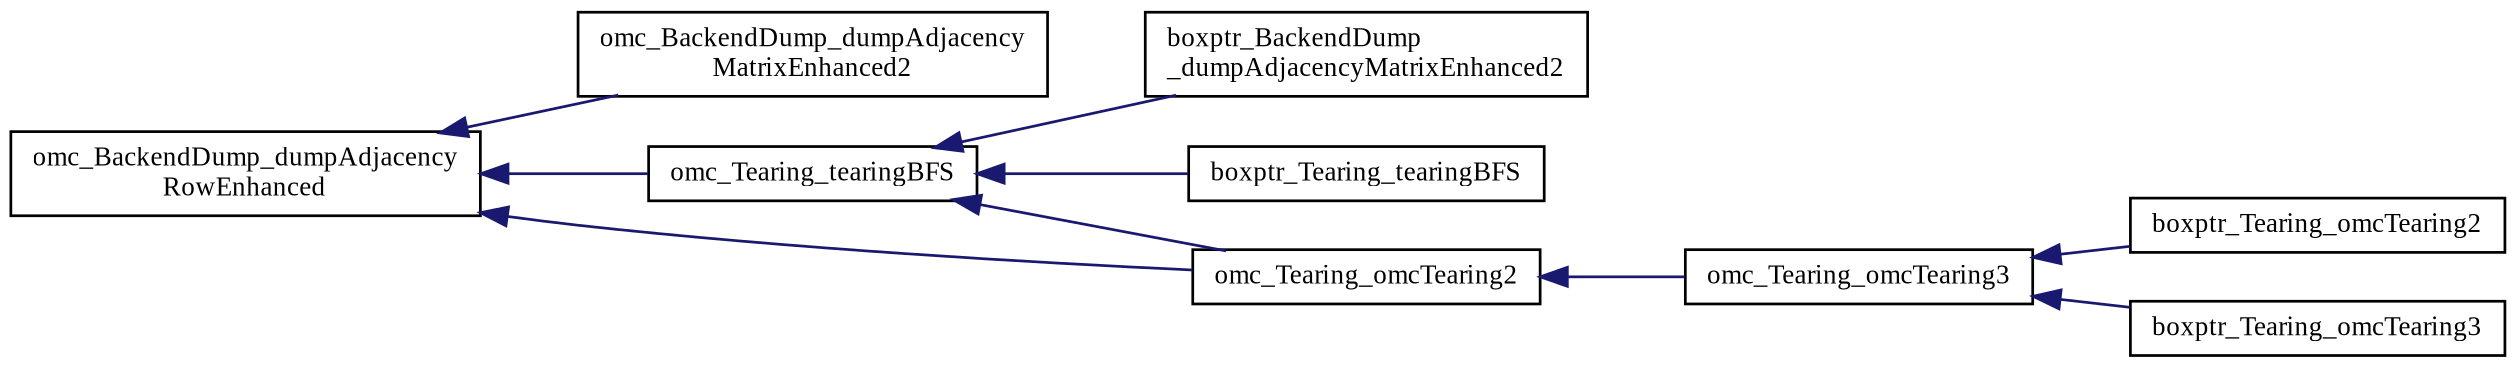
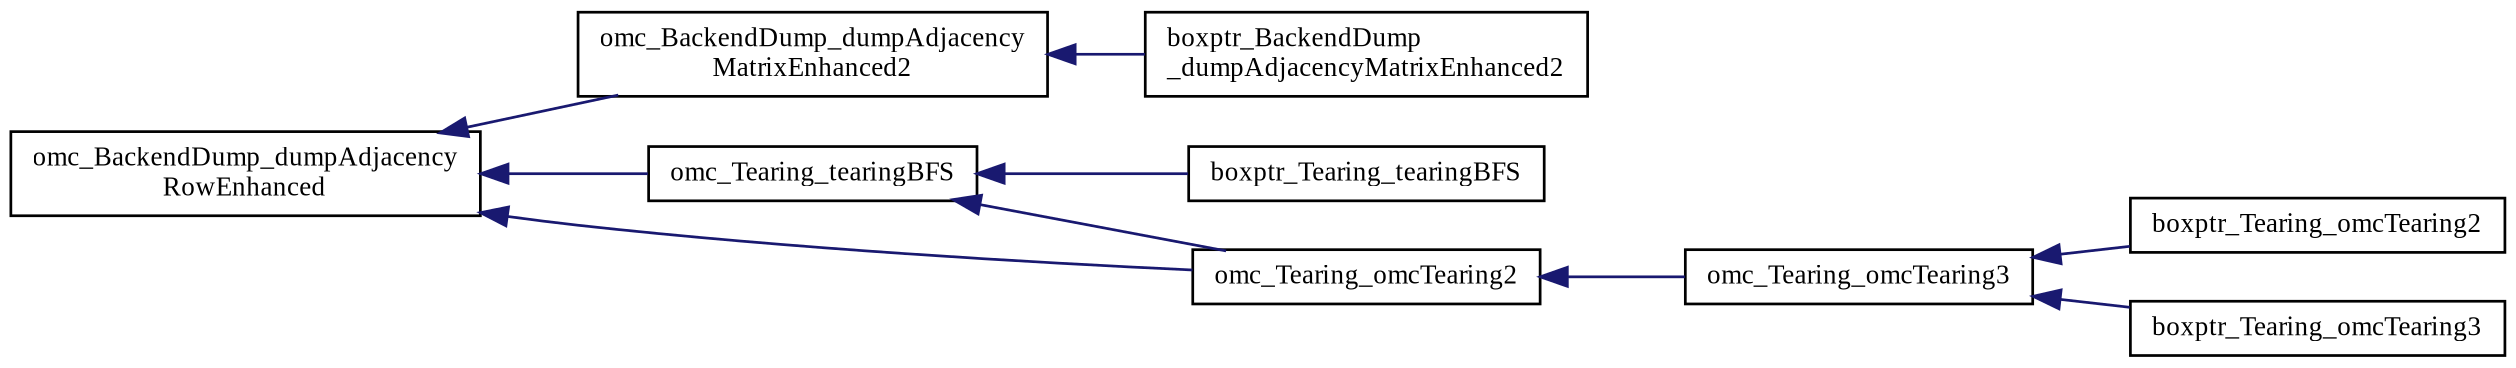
edge "boxptr_BackendDump _dumpAdjacencyMatrixEnhanced2" -> "omc_Tearing_tearingBFS": now "boxptr_BackendDump _dumpAdjacencyMatrixEnhanced2" -> "omc_BackendDump_dumpAdjacency MatrixEnhanced2"
